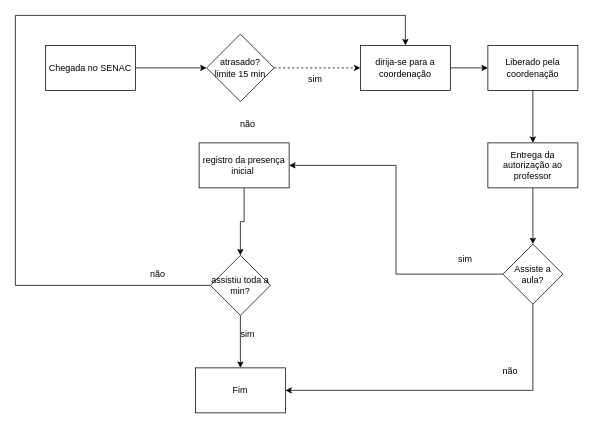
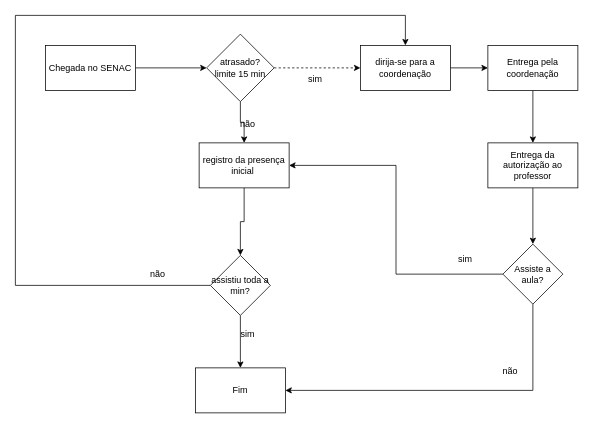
node "Liberado pela coordenação": label "Liberado pela coordenação" -> "Entrega pela coordenação"
edge "atrasado? limite 15 min" -> "registro da presença inicial": added
